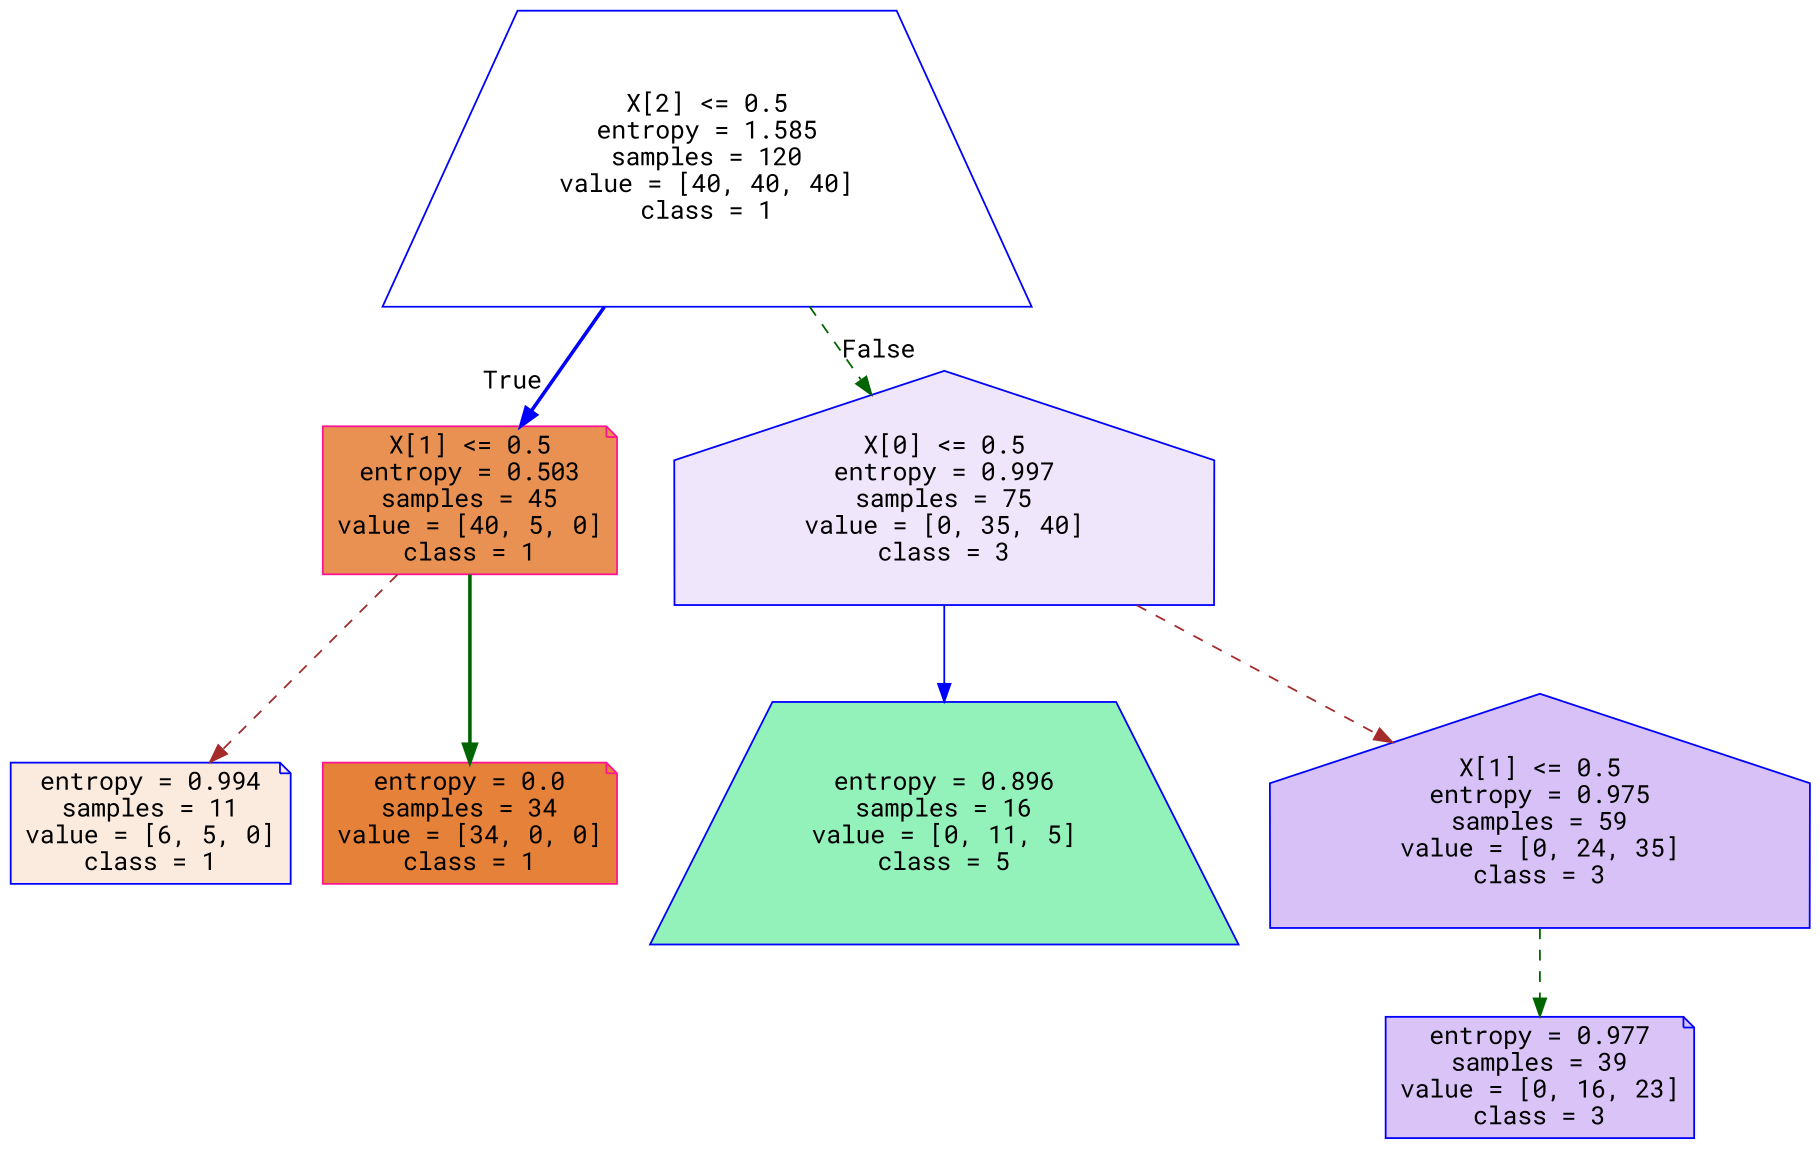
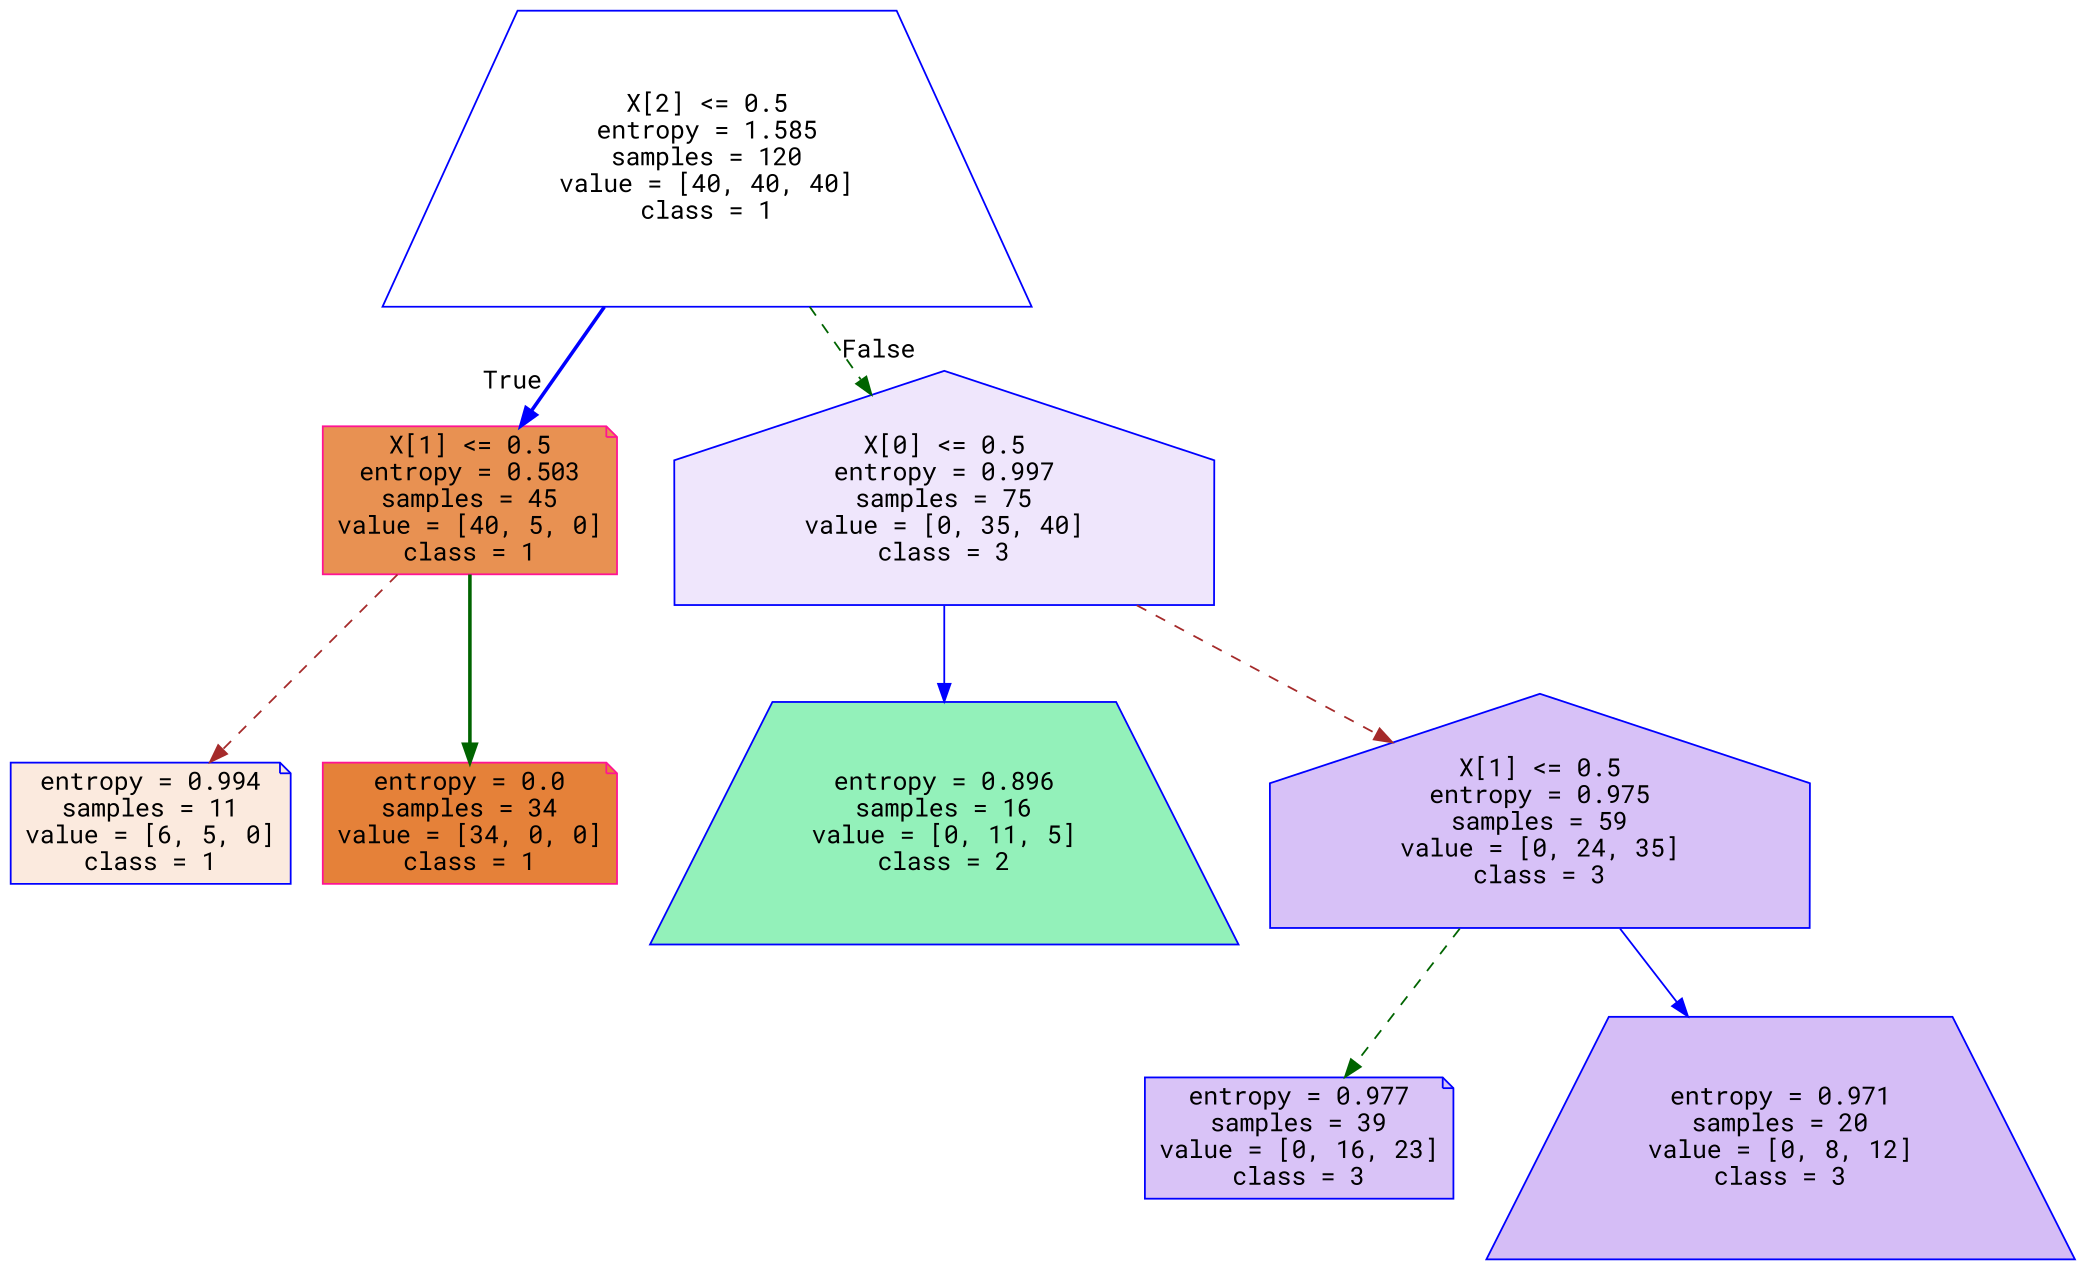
node "entropy = 0.896 samples = 16 value = [0, 11, 5] class = 5": label "entropy = 0.896 samples = 16 value = [0, 11, 5] class = 5" -> "entropy = 0.896 samples = 16 value = [0, 11, 5] class = 2"
node "entropy = 0.971 samples = 20 value = [0, 8, 12] class = 3": added
